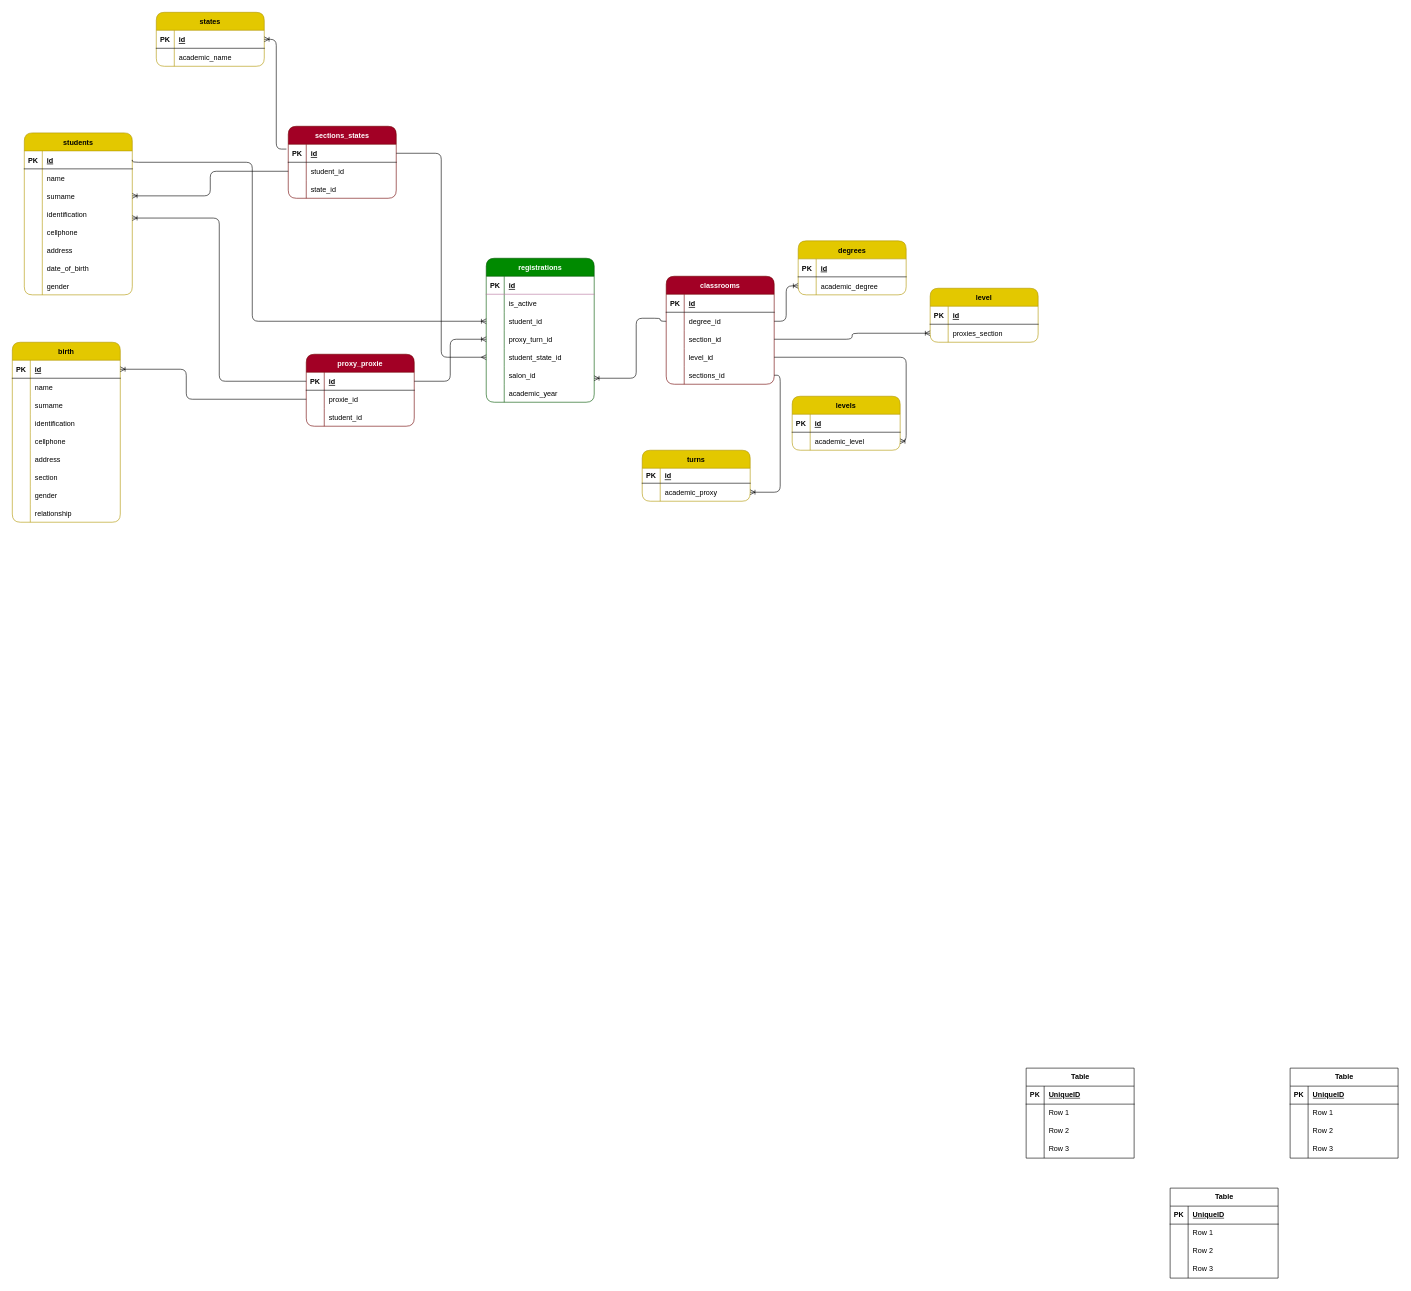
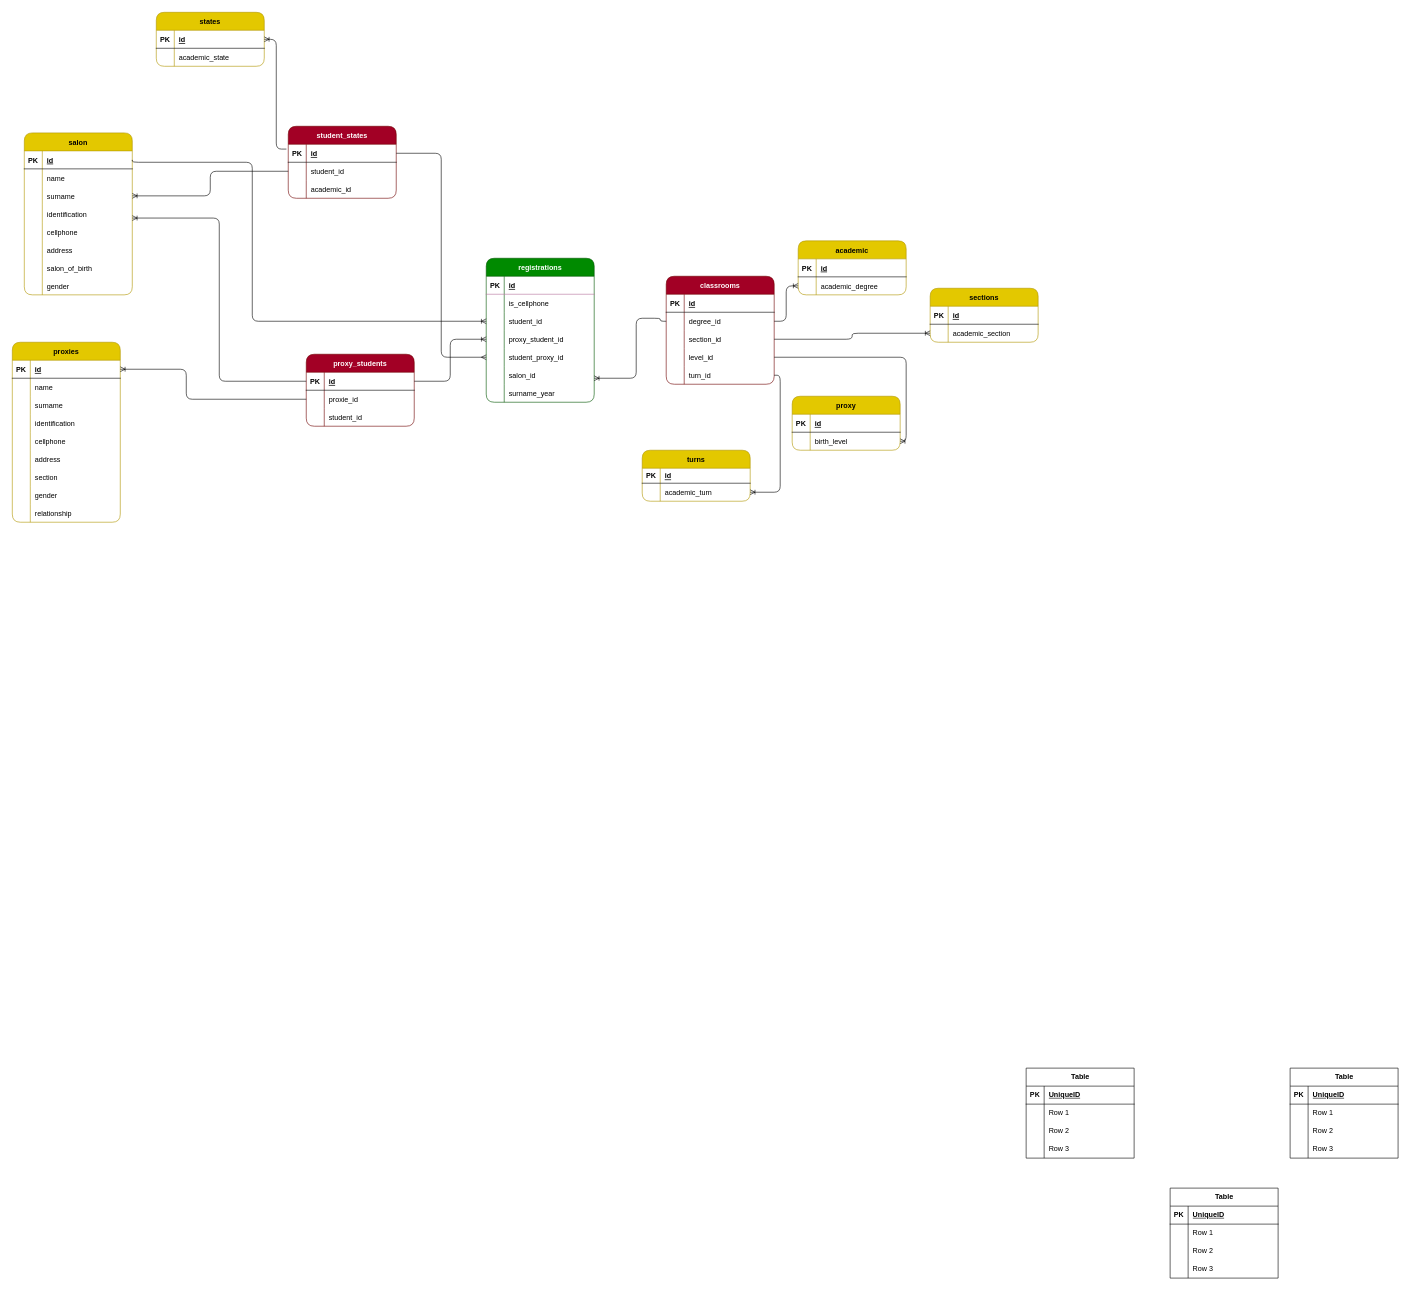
node "academic_name": label "academic_name" -> "academic_state"
node "sections_states": label "sections_states" -> "student_states"
node "students": label "students" -> "salon"
node "state_id": label "state_id" -> "academic_id"
node "degrees": label "degrees" -> "academic"
node "date_of_birth": label "date_of_birth" -> "salon_of_birth"
node "level": label "level" -> "sections"
node "is_active": label "is_active" -> "is_cellphone"
node "proxies_section": label "proxies_section" -> "academic_section"
node "proxy_turn_id": label "proxy_turn_id" -> "proxy_student_id"
node "birth": label "birth" -> "proxies"
node "student_state_id": label "student_state_id" -> "student_proxy_id"
node "proxy_proxie": label "proxy_proxie" -> "proxy_students"
node "sections_id": label "sections_id" -> "turn_id"
node "academic_year": label "academic_year" -> "surname_year"
node "levels": label "levels" -> "proxy"
node "academic_level": label "academic_level" -> "birth_level"
node "academic_proxy": label "academic_proxy" -> "academic_turn"
